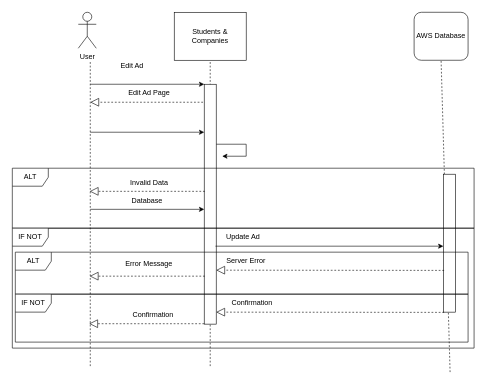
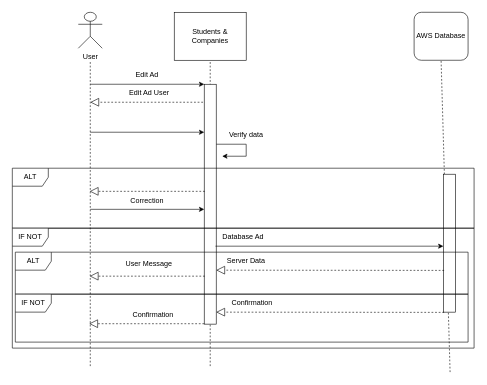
node "User": size 18x36 -> 24x36
node "Edit Ad": moved (132, 66) -> (147, 75)
node "Edit Ad Page": label "Edit Ad Page" -> "Edit Ad User"
node "Verify data": added
node "Invalid Data": removed
node "Database": label "Database" -> "Correction"
node "Update Ad": label "Update Ad" -> "Database Ad"
node "Server Error": label "Server Error" -> "Server Data"
node "Error Message": label "Error Message" -> "User Message"
